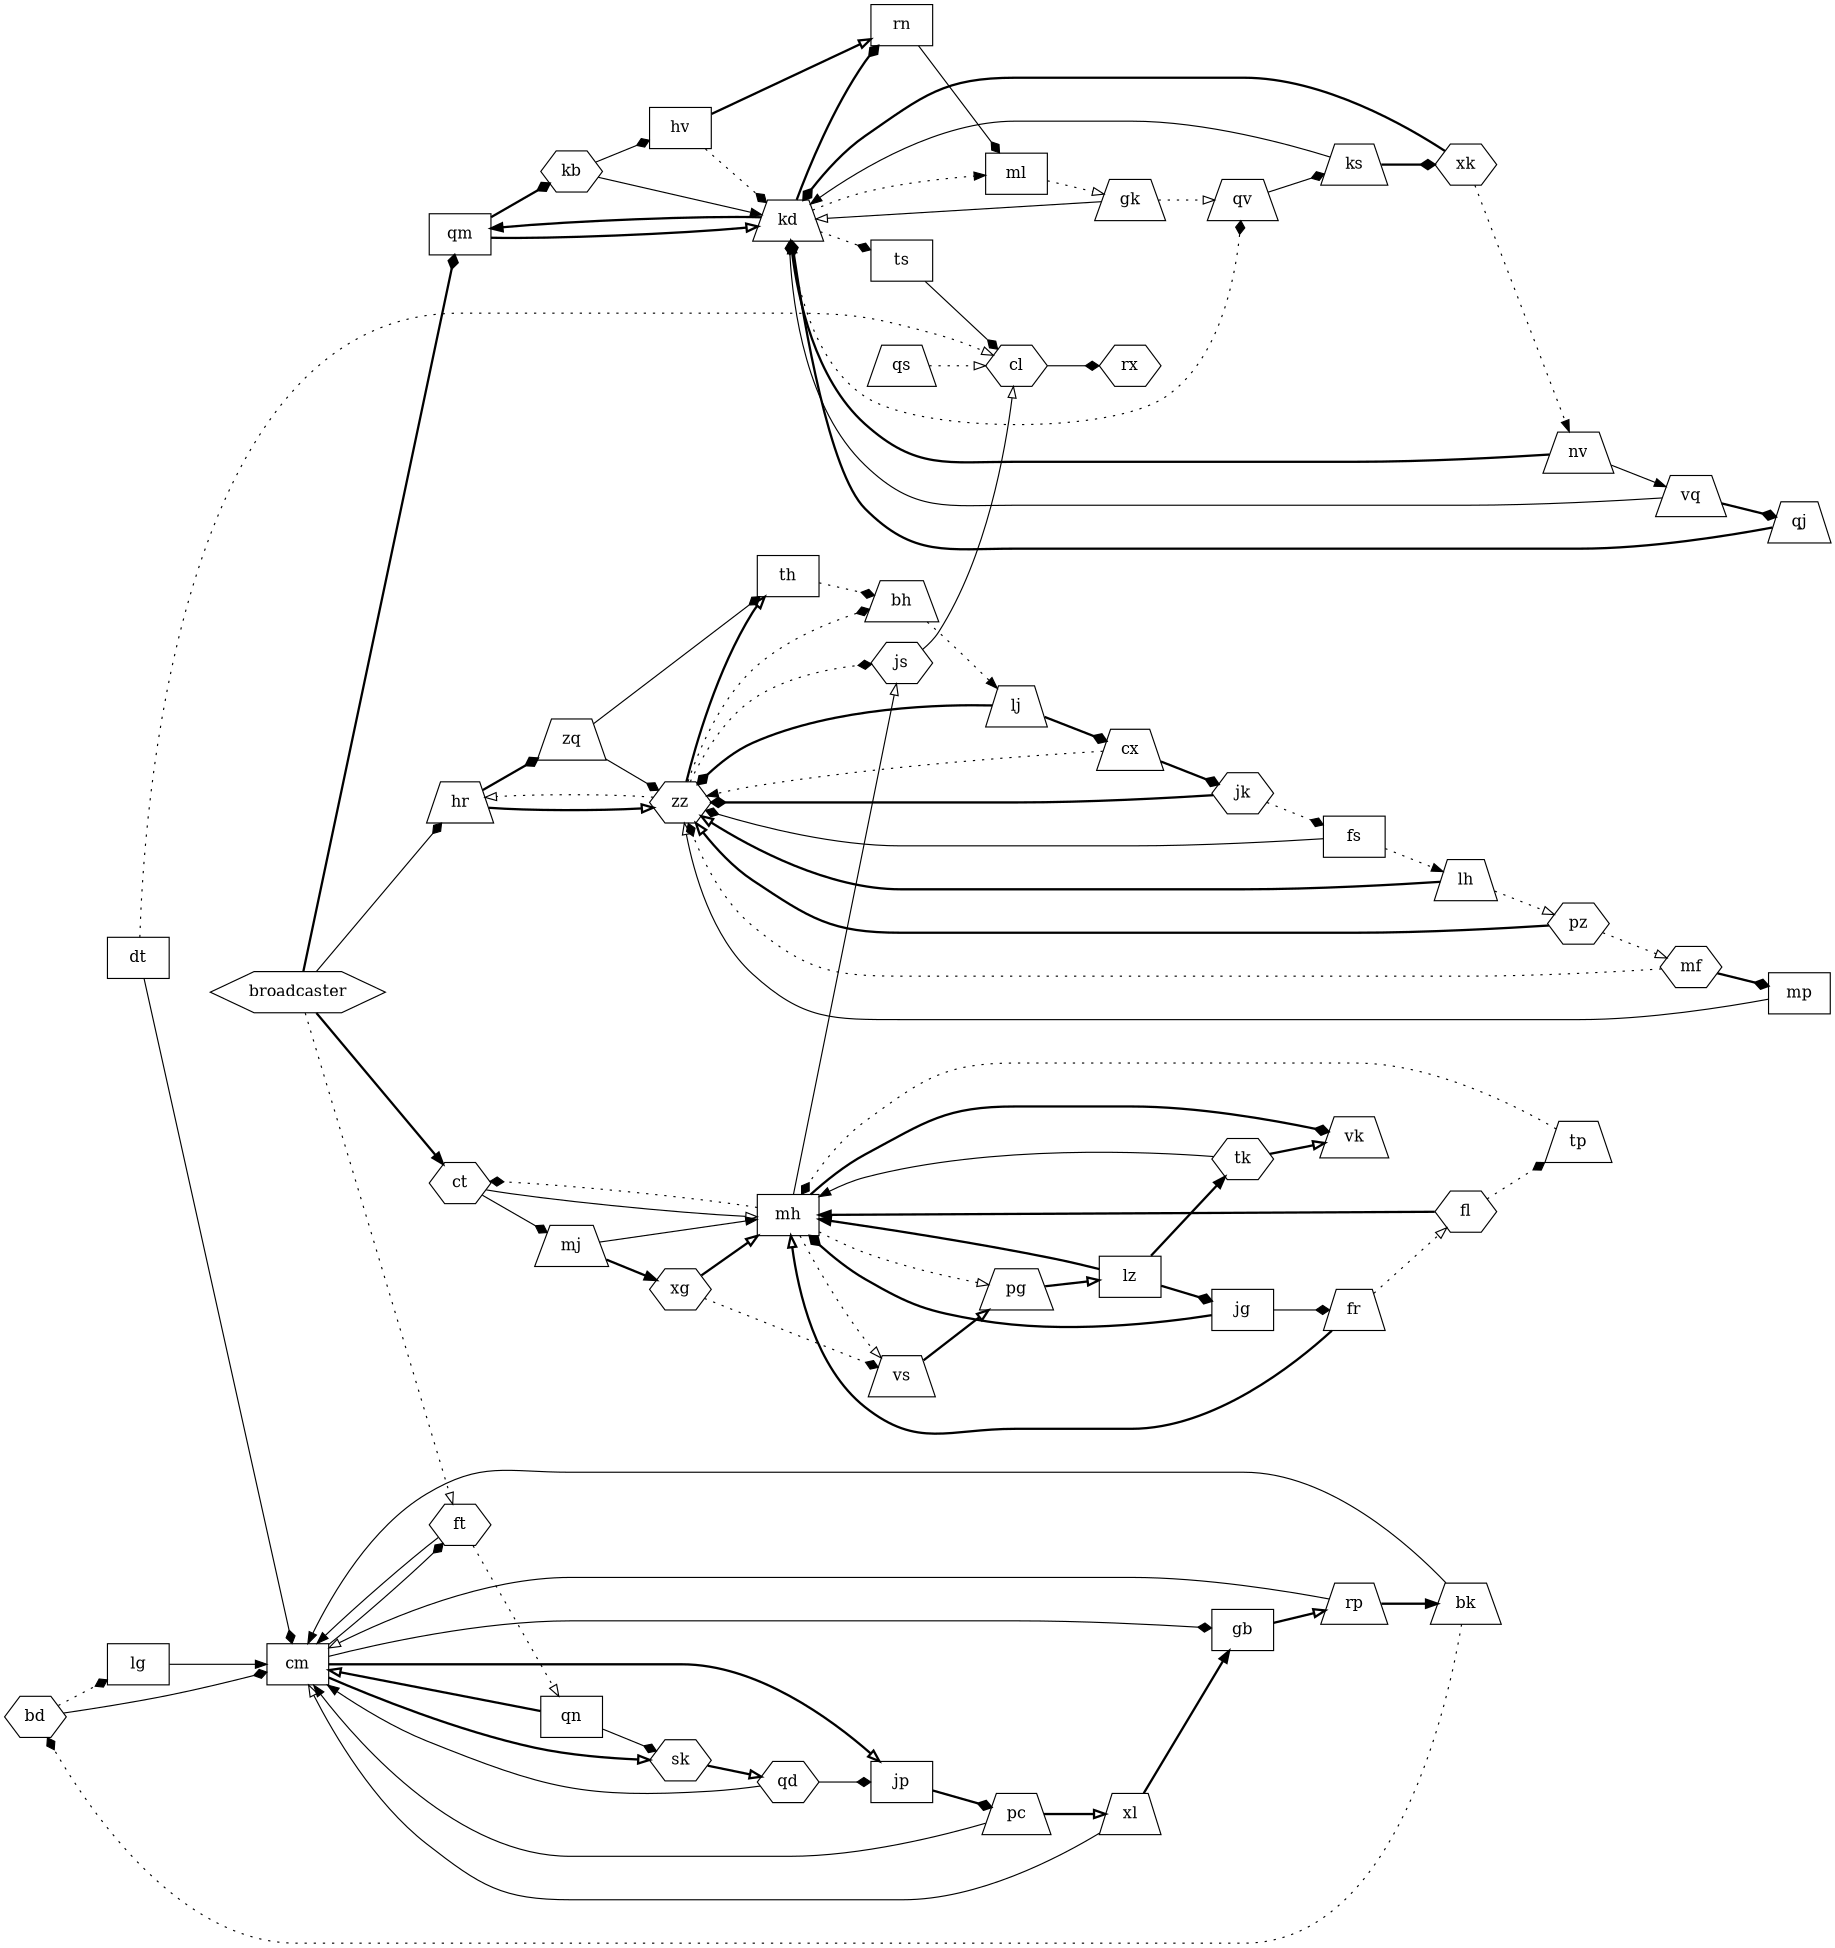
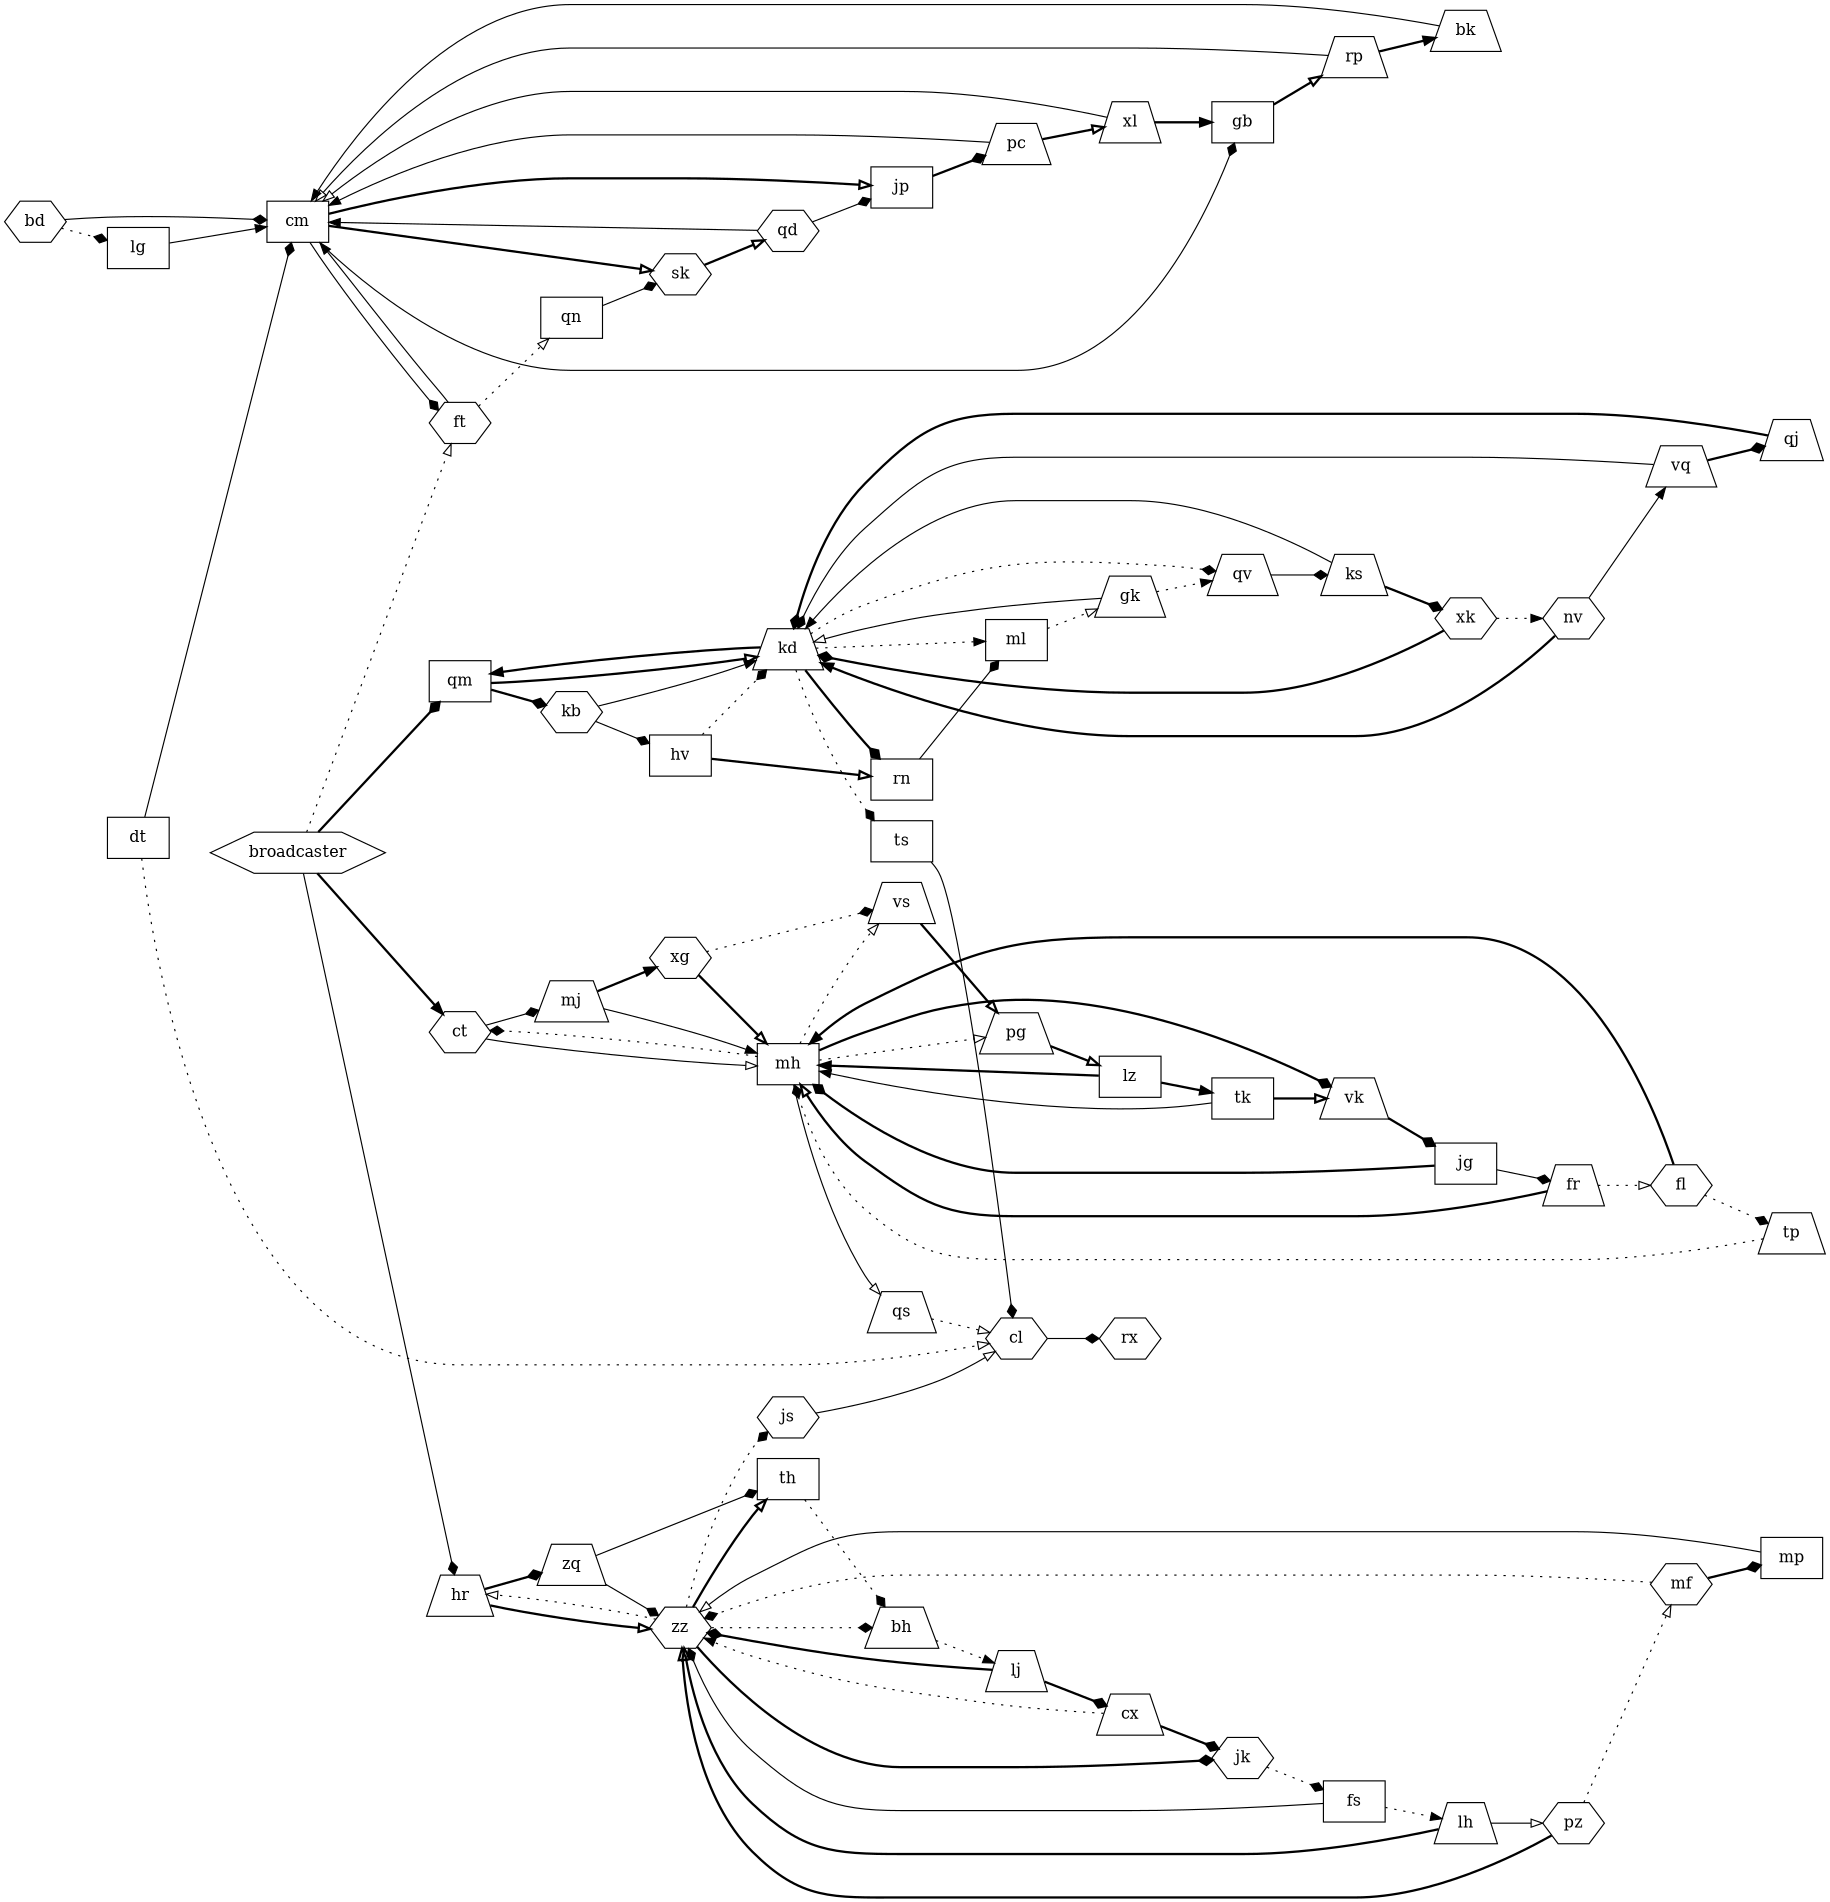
edge "gk" -> "qv": arrowhead onormal -> normal
node "nv": shape trapezium -> hexagon
edge "jk" -> "zz": reversed
edge "lh" -> "pz": style dotted -> solid
edge "mh" -> "js": now "mh" -> "qs"
node "tk": shape hexagon -> box
edge "lz" -> "jg": now "vk" -> "jg"
edge "qn" -> "cm": removed
edge "bk" -> "bd": removed
